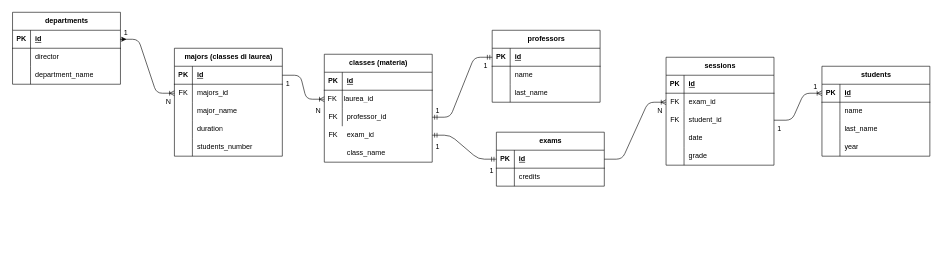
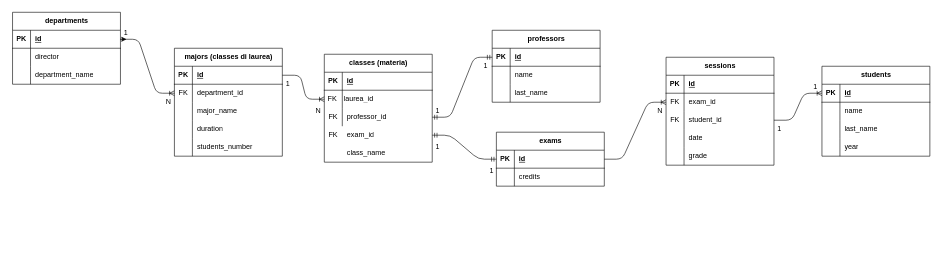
node "majors_id": label "majors_id" -> "department_id"
